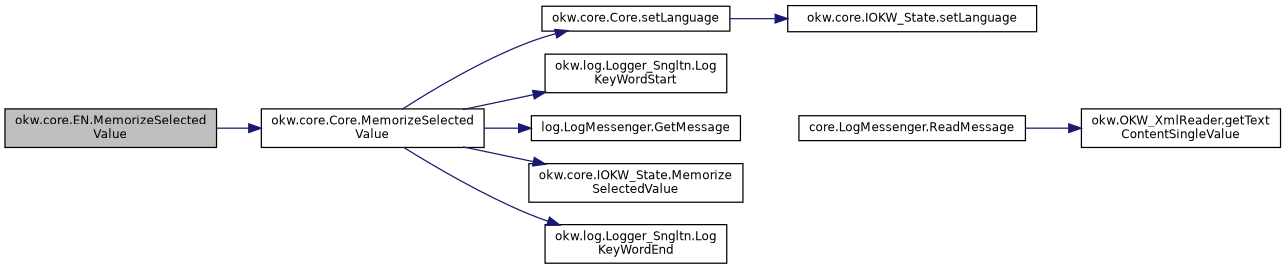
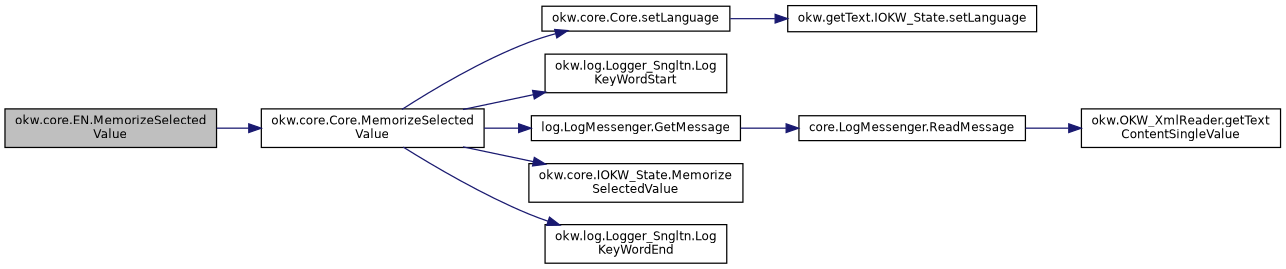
node "okw.core.IOKW_State.setLanguage": label "okw.core.IOKW_State.setLanguage" -> "okw.getText.IOKW_State.setLanguage"
edge "log.LogMessenger.GetMessage" -> "core.LogMessenger.ReadMessage": added
